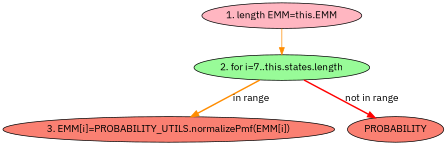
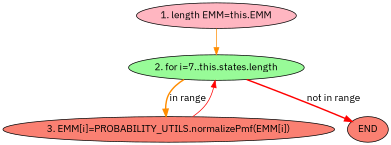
edge "3. EMM[i]=PROBABILITY_UTILS.normalizePmf(EMM[i])" -> "2. for i=7..this.states.length": added
node "PROBABILITY": label "PROBABILITY" -> "END"
